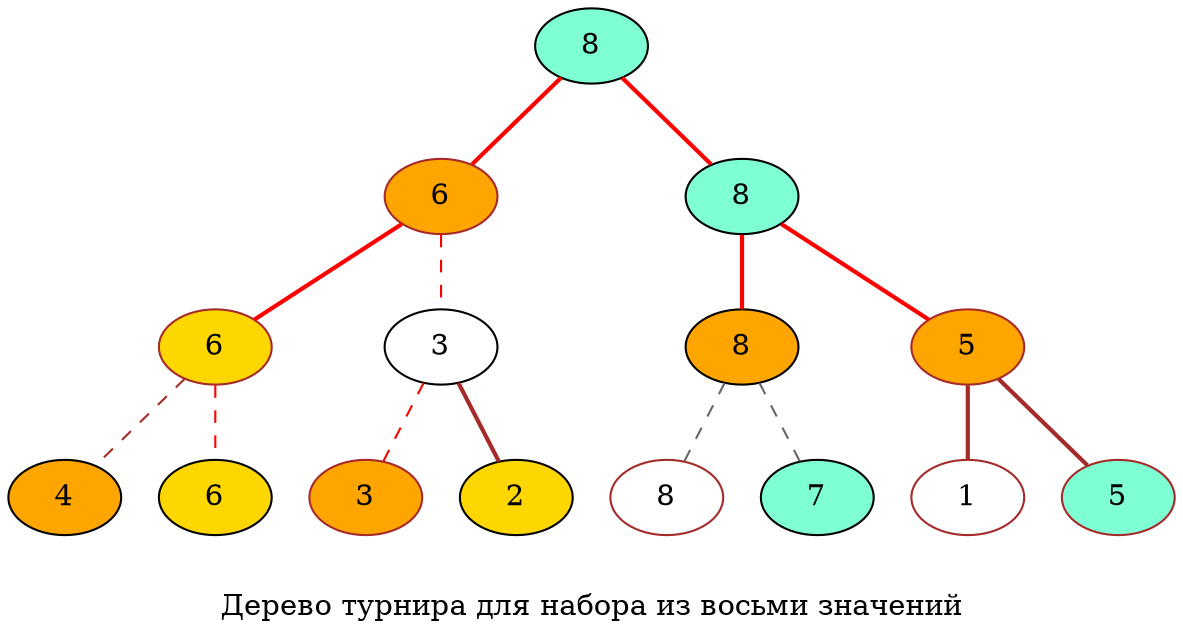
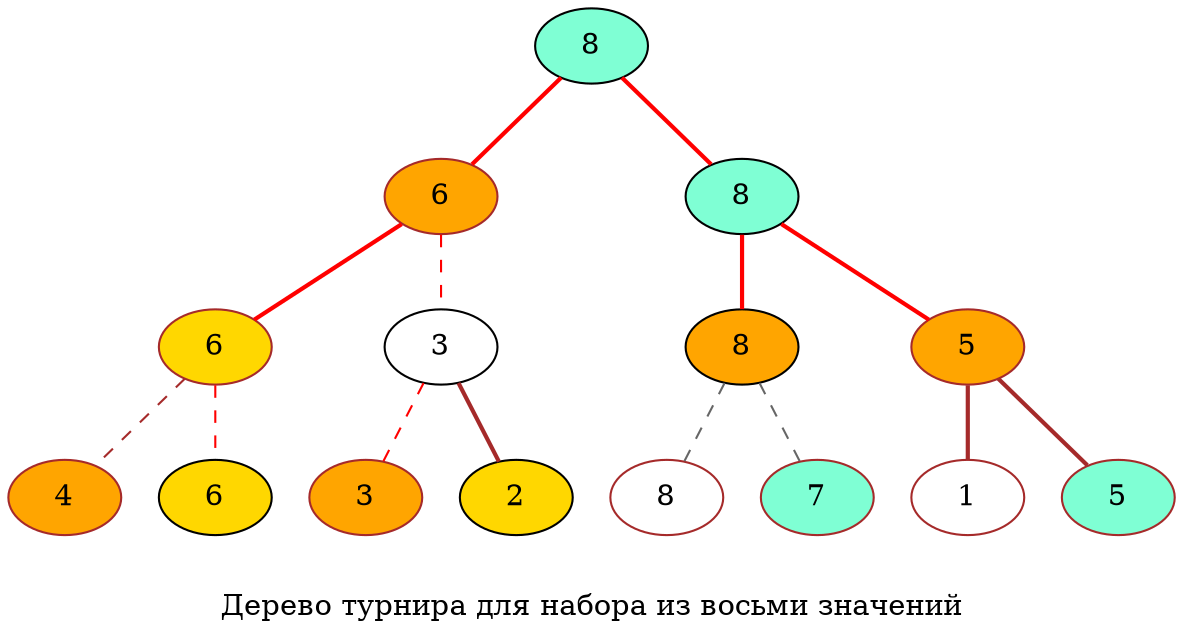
node "4": color black -> brown
node "7": color black -> brown
